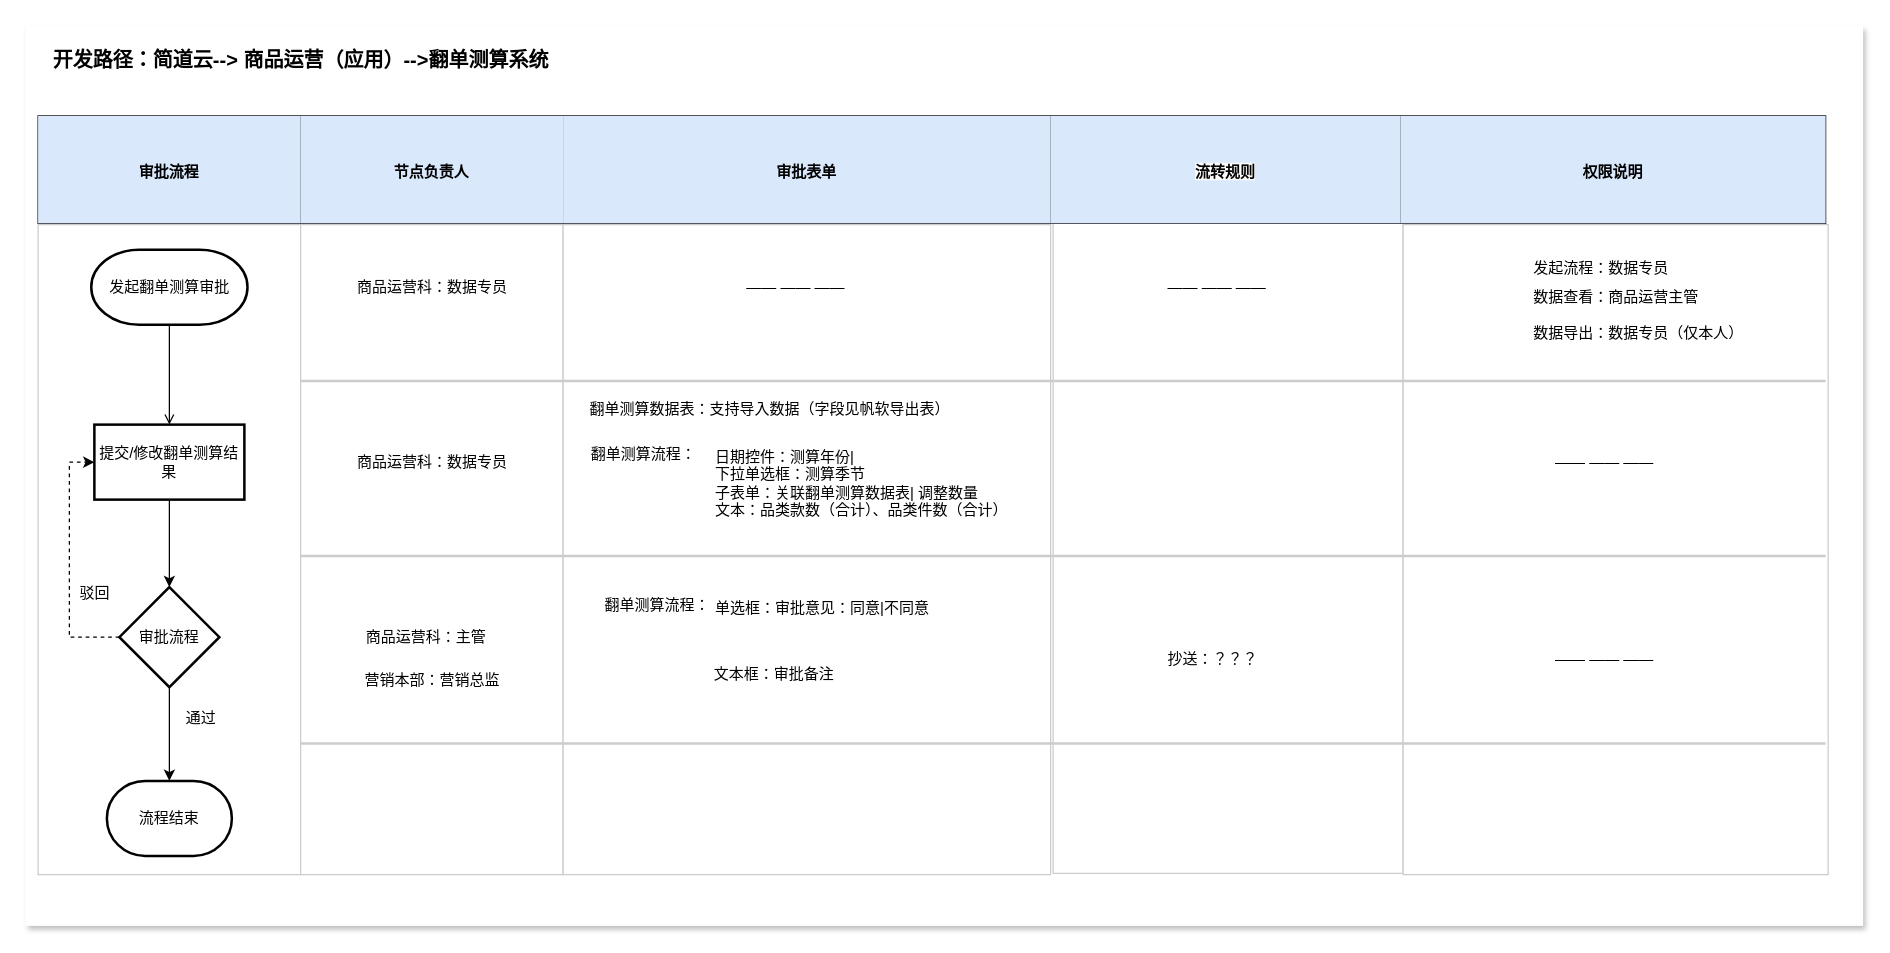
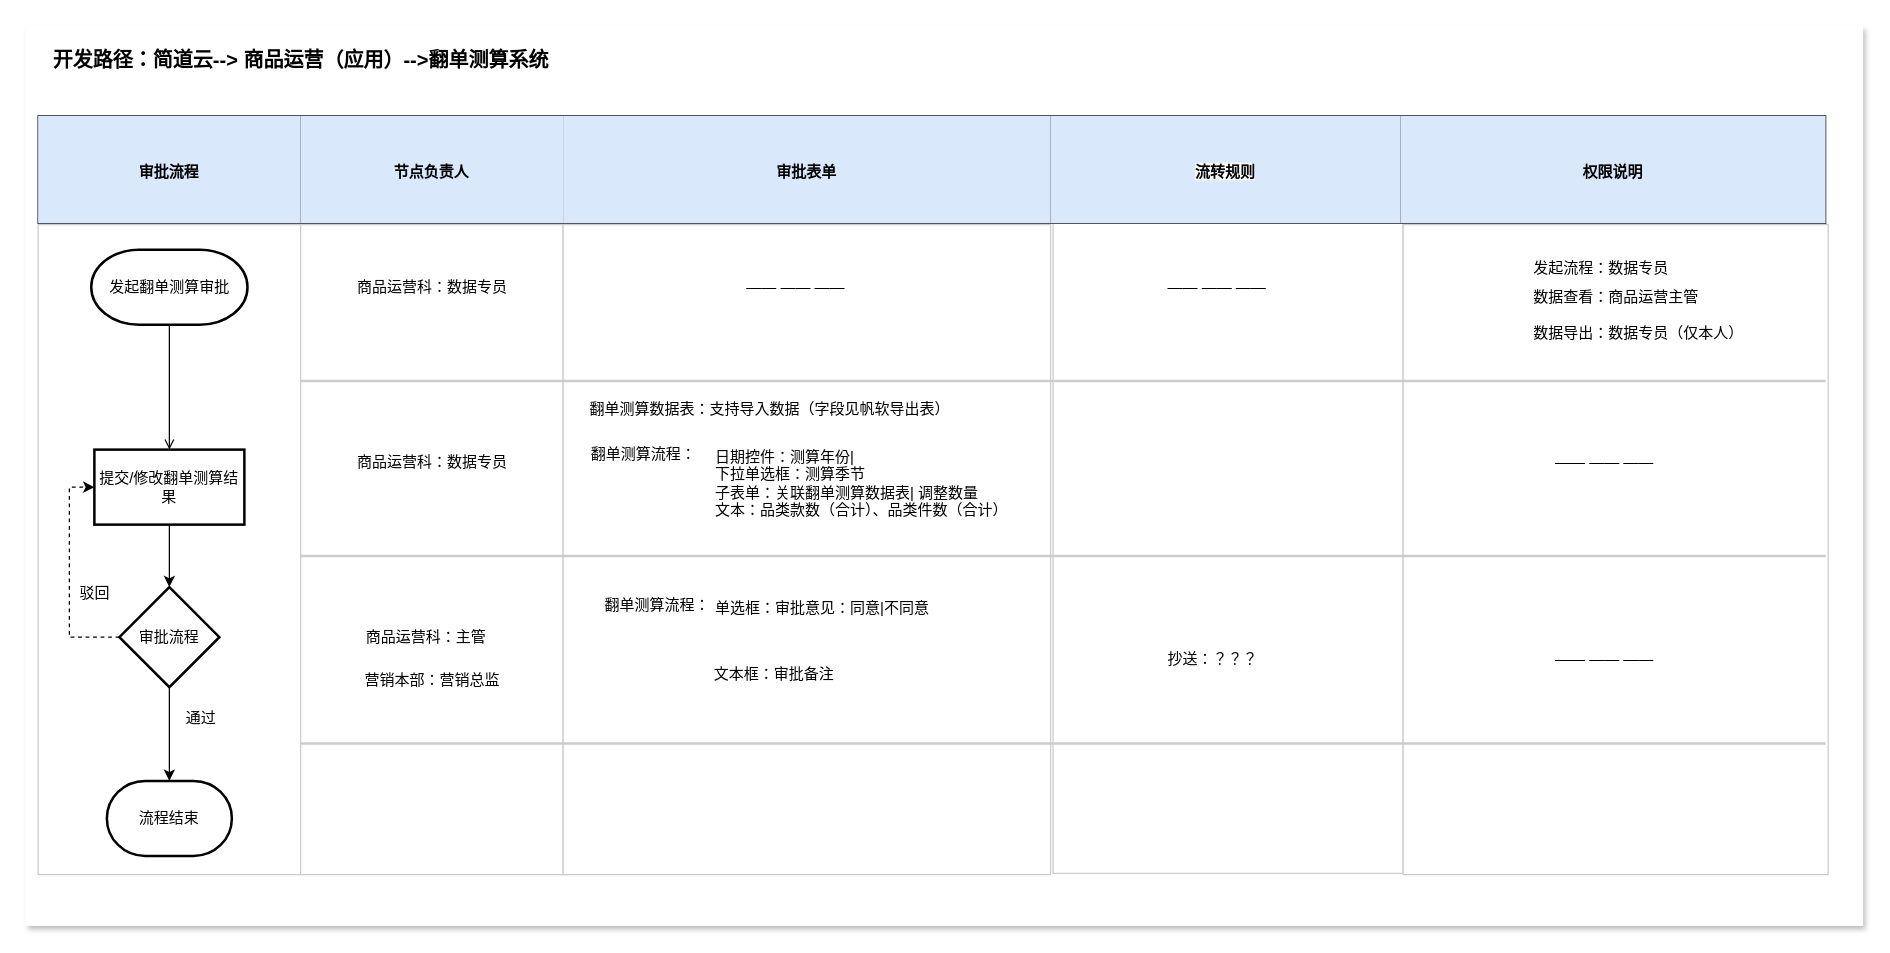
node "提交/修改翻单测算结果": moved (169, 462) -> (169, 487)
